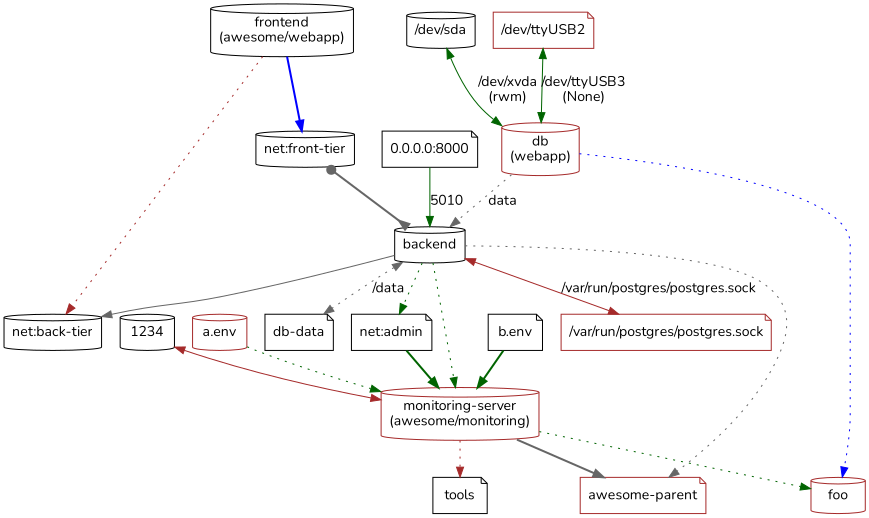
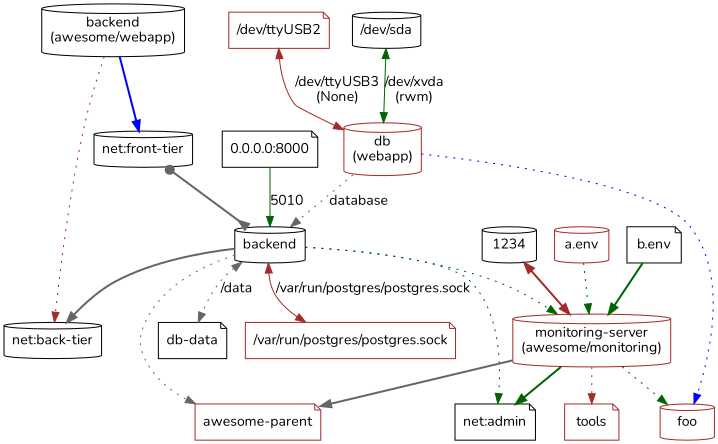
node "frontend (awesome/webapp)": label "frontend (awesome/webapp)" -> "backend (awesome/webapp)"
edge "/dev/ttyUSB2" -- "db (webapp)": color darkgreen -> brown
edge "db (webapp)" -> "backend": label "data" -> "database"
edge "backend" -> "net:back-tier": style solid -> bold
edge "net:admin" -> "monitoring-server (awesome/monitoring)": reversed
edge "1234" -- "monitoring-server (awesome/monitoring)": style solid -> bold
node "tools": color black -> brown
